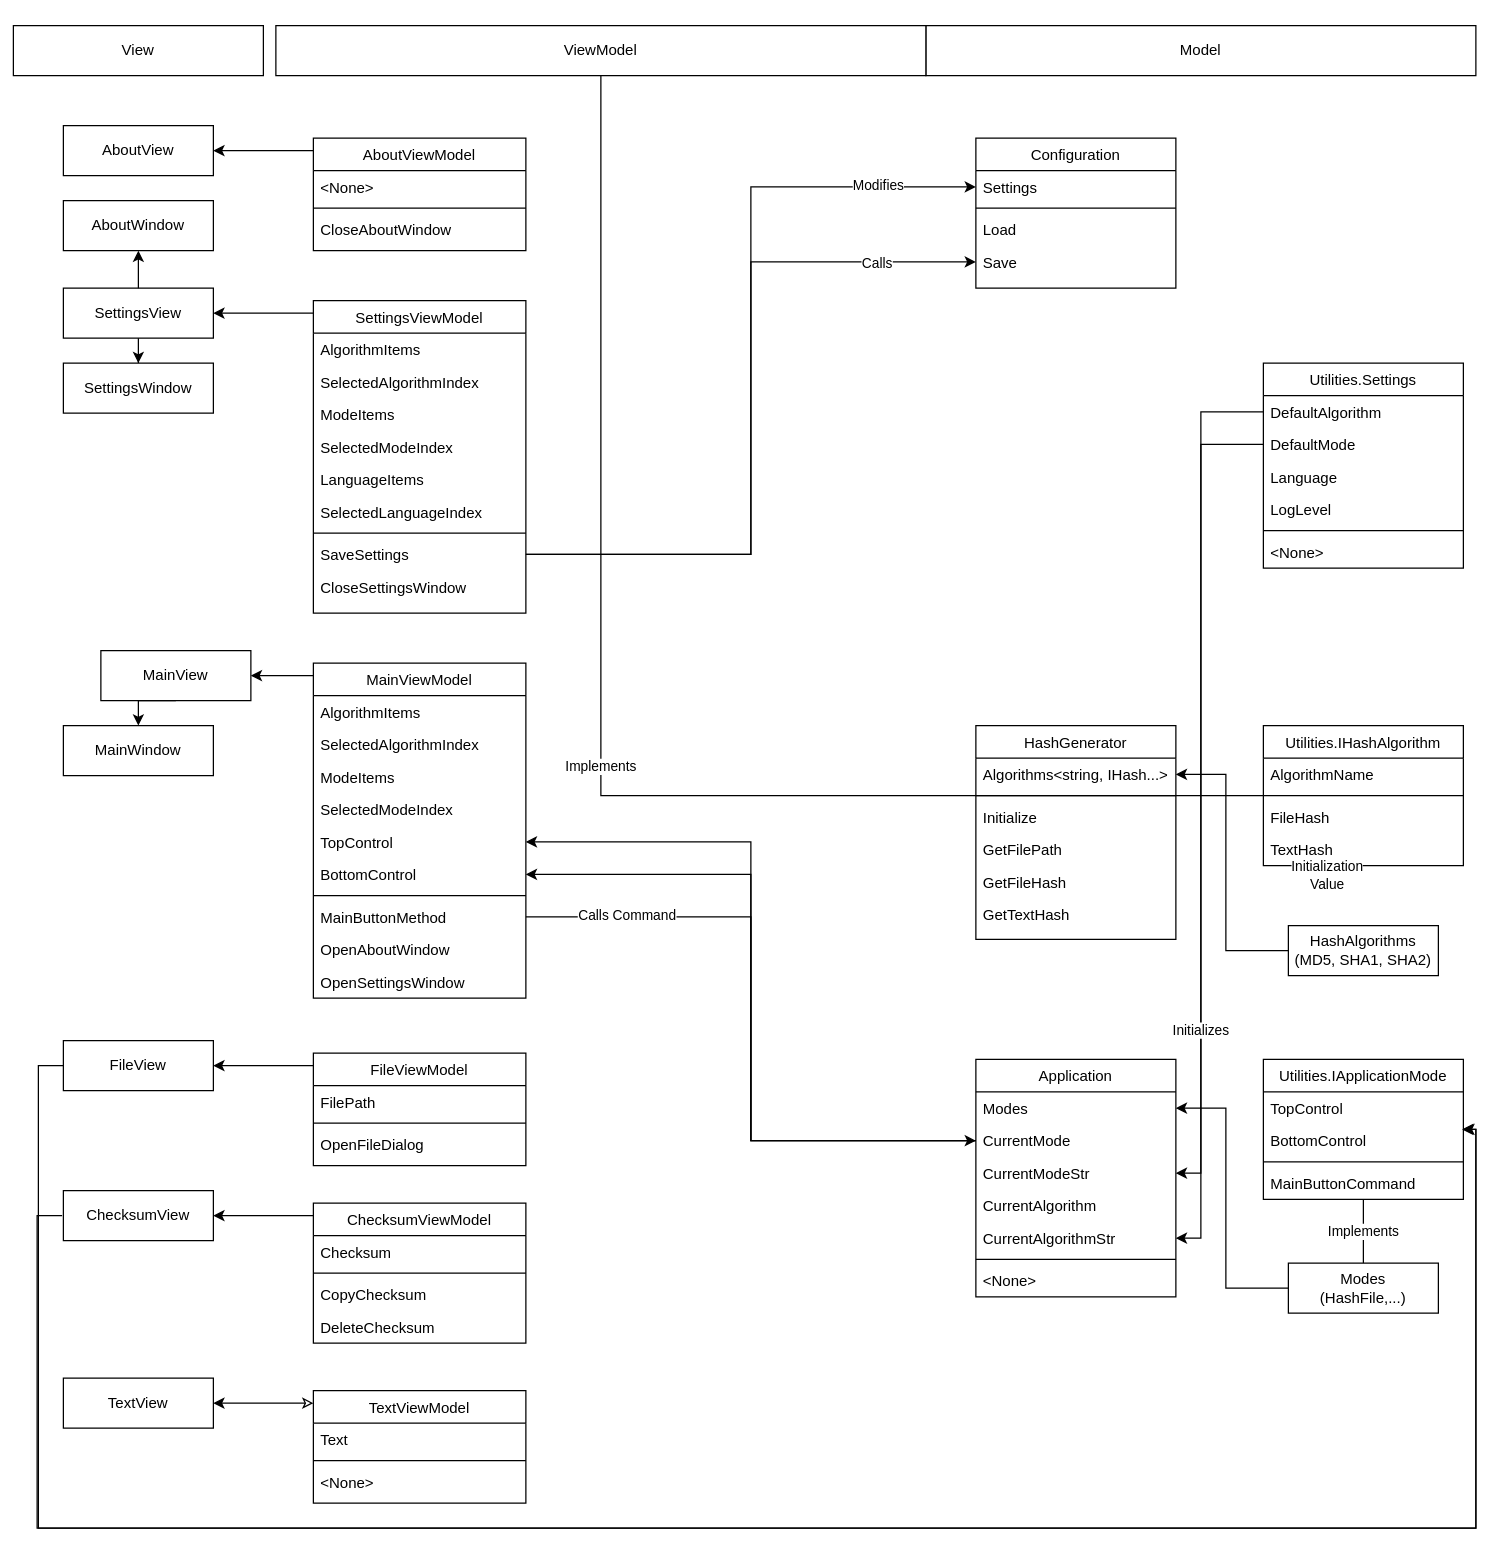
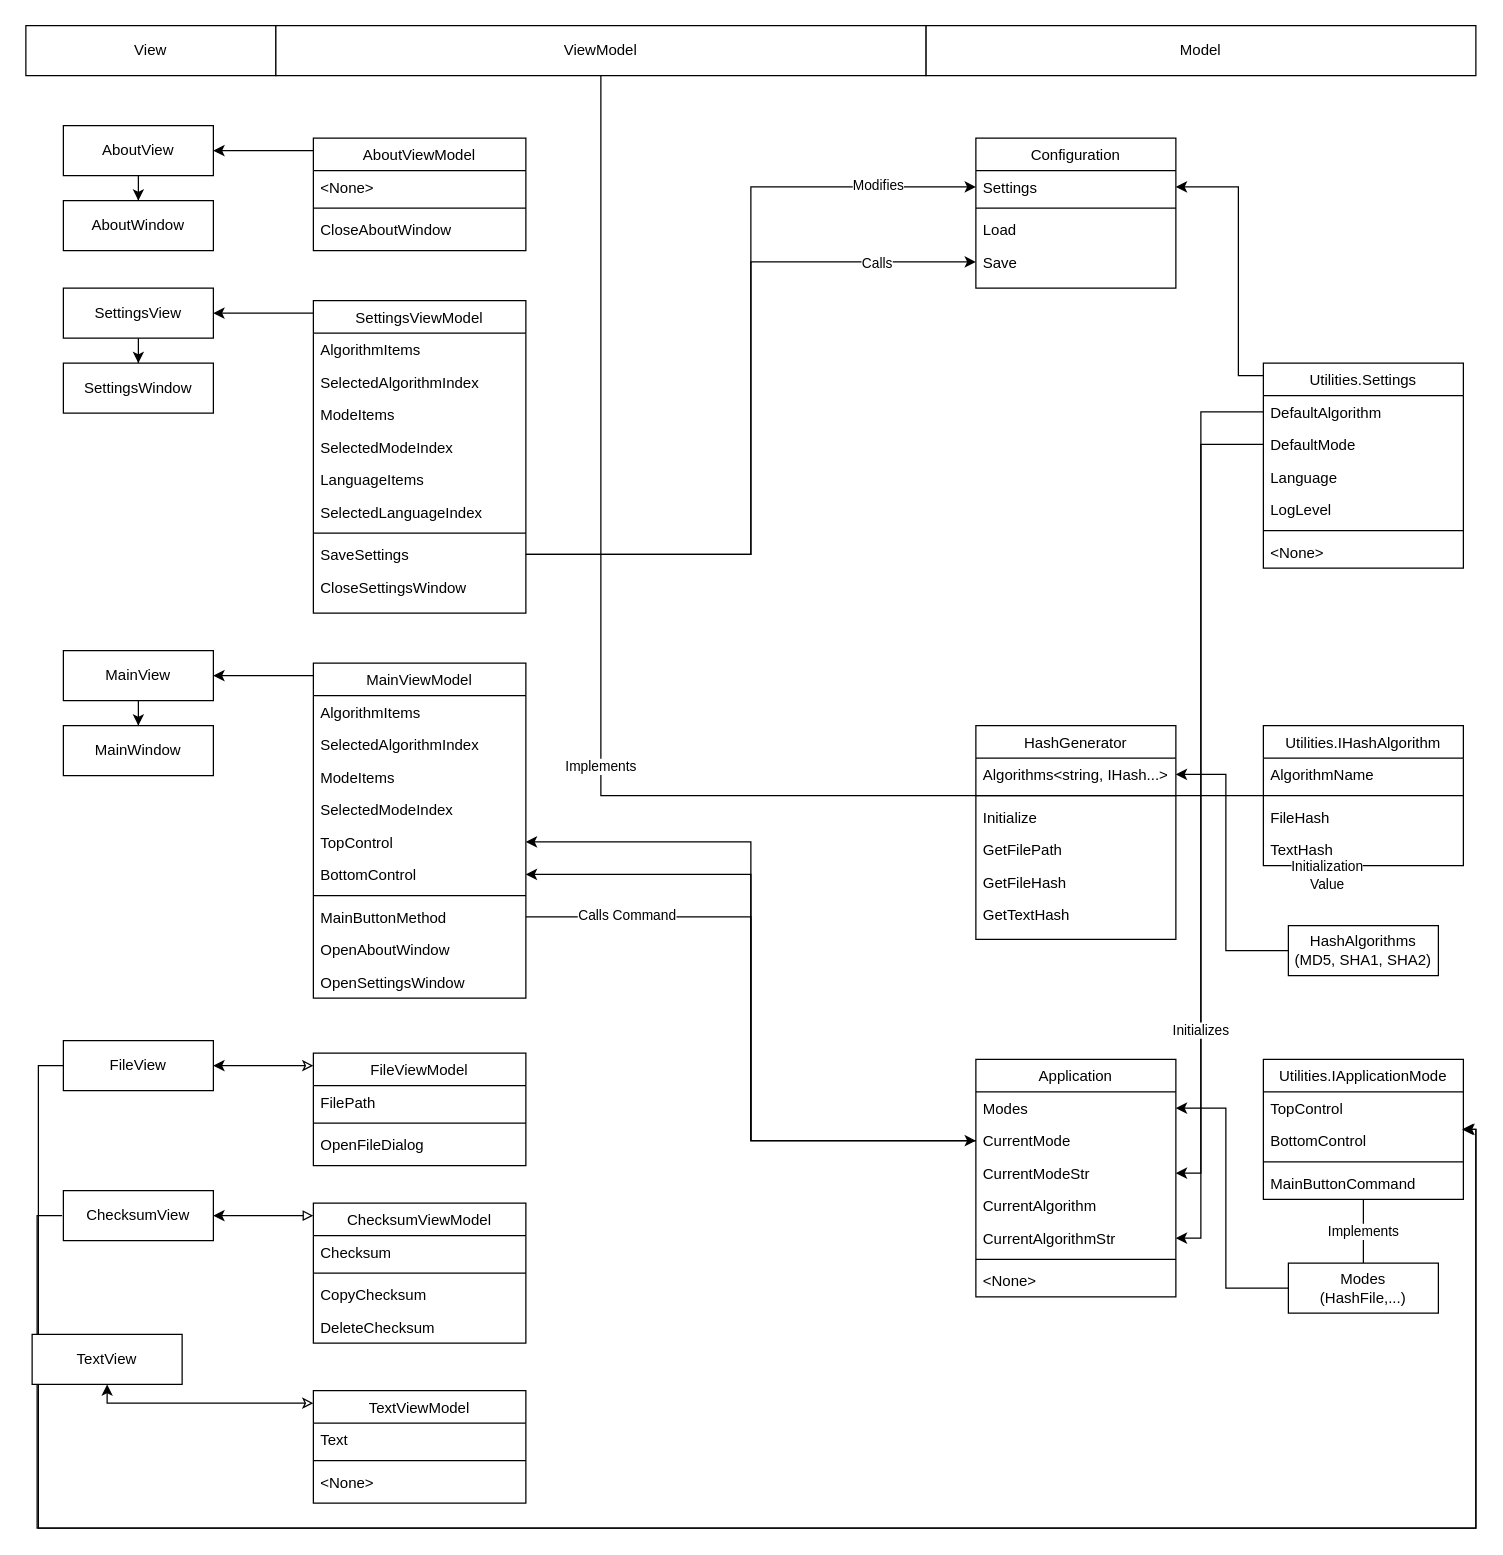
node "View": moved (138, 51) -> (151, 51)
edge "SettingsView" -> "AboutWindow": now "AboutView" -> "AboutWindow"
edge "Utilities.Settings" -> "Settings": added
node "MainView": moved (176, 676) -> (138, 676)
edge "FileViewModel" -> "FileView": arrowhead none -> classic
edge "ChecksumViewModel" -> "ChecksumView": arrowhead none -> block
node "TextView": moved (138, 1403) -> (107, 1359)
